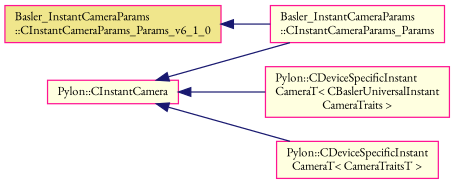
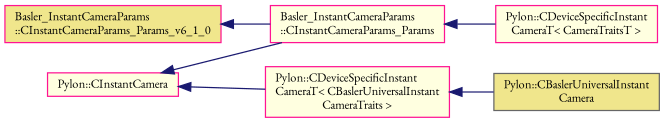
node "Pylon::CBaslerUniversalInstant Camera": added
edge "Pylon::CDeviceSpecificInstant CameraT< CameraTraitsT >" -> "Pylon::CInstantCamera": now "Pylon::CDeviceSpecificInstant CameraT< CameraTraitsT >" -> "Basler_InstantCameraParams ::CInstantCameraParams_Params"
